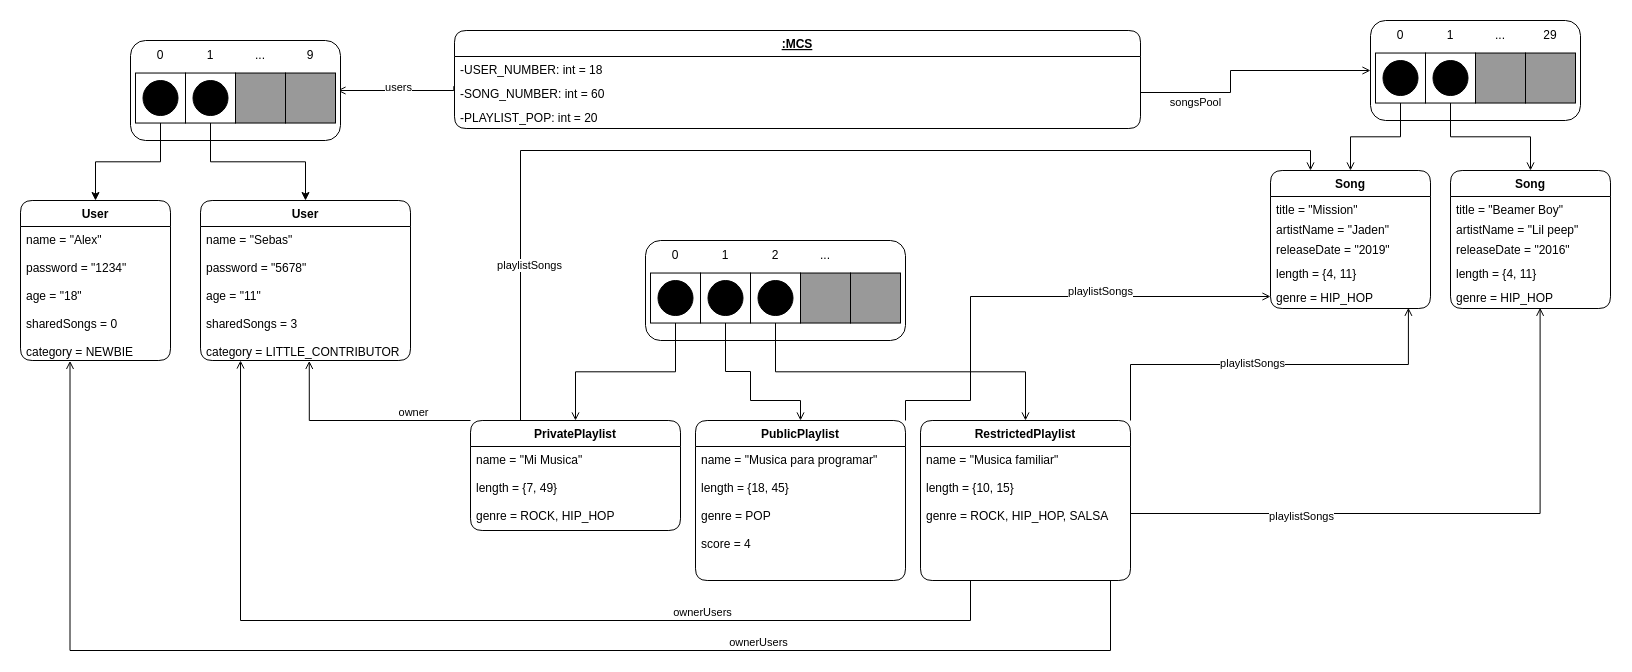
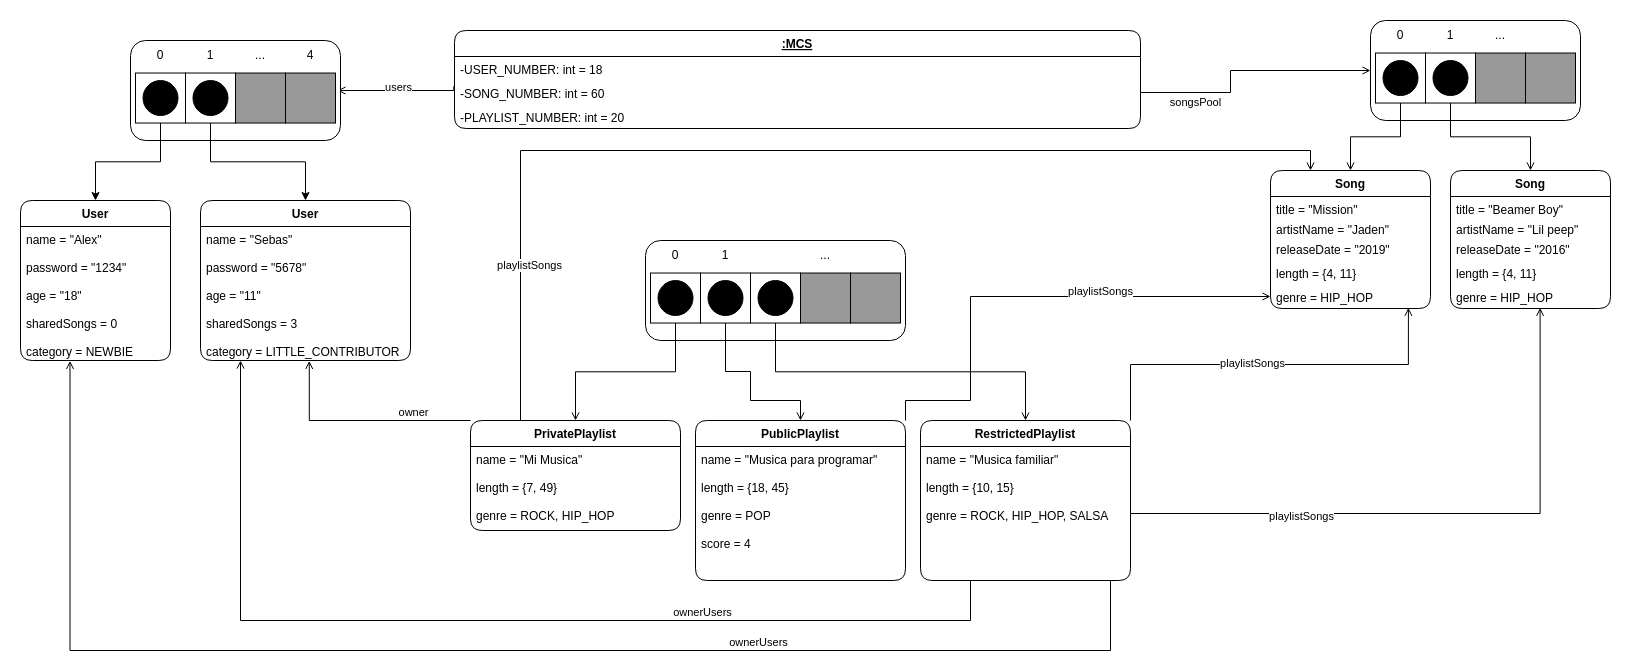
node "29": removed
node "9": label "9" -> "4"
node "-PLAYLIST_POP: int = 20": label "-PLAYLIST_POP: int = 20" -> "-PLAYLIST_NUMBER: int = 20"
node "2": removed
